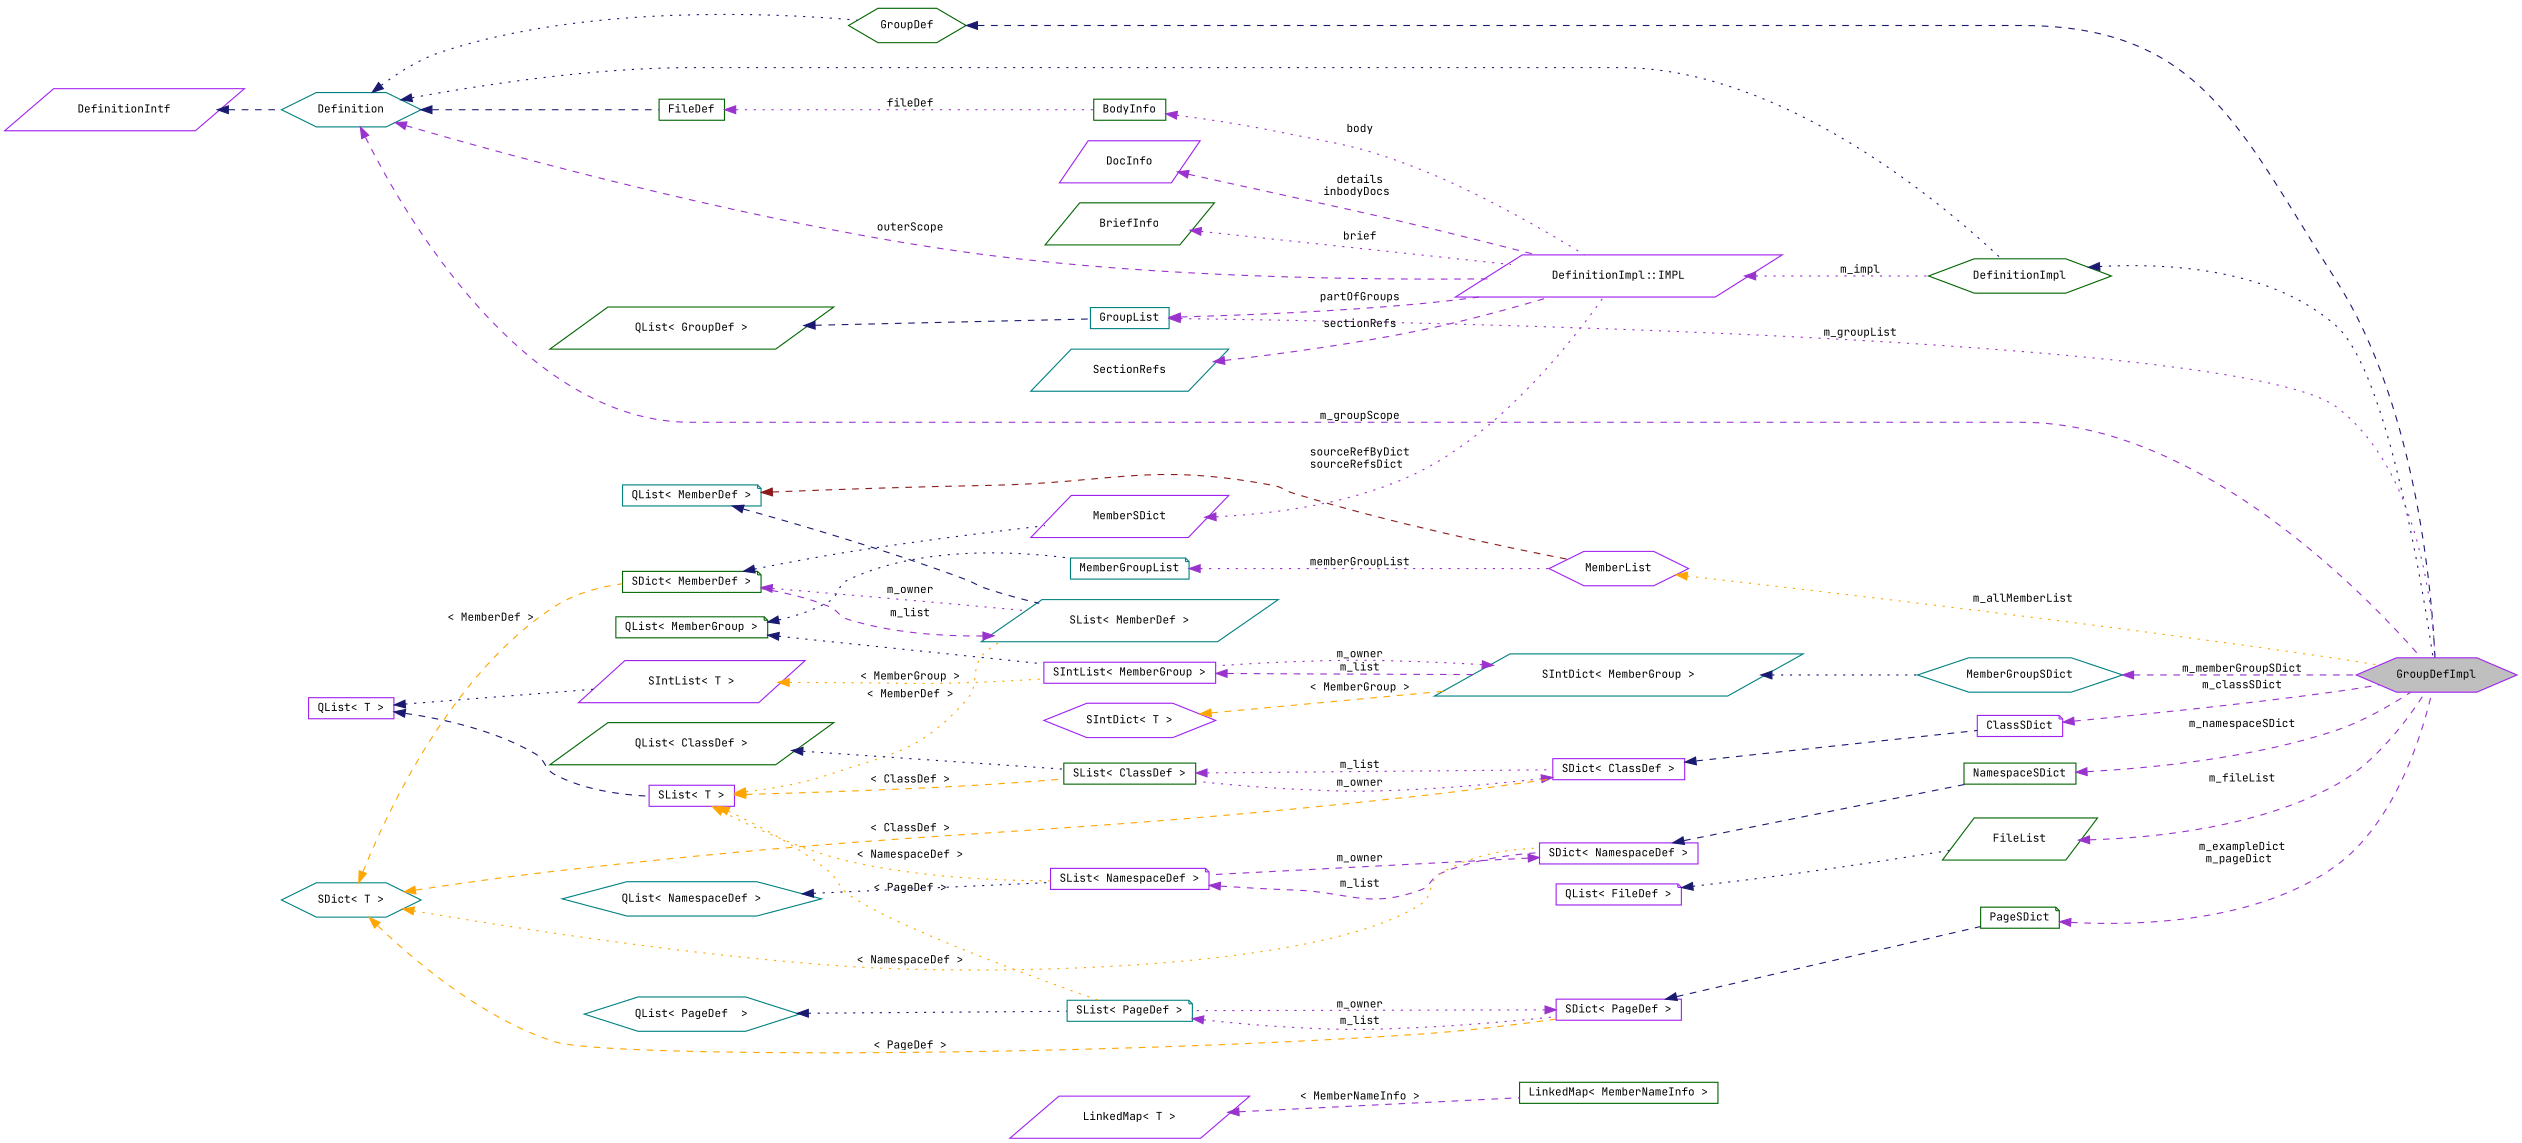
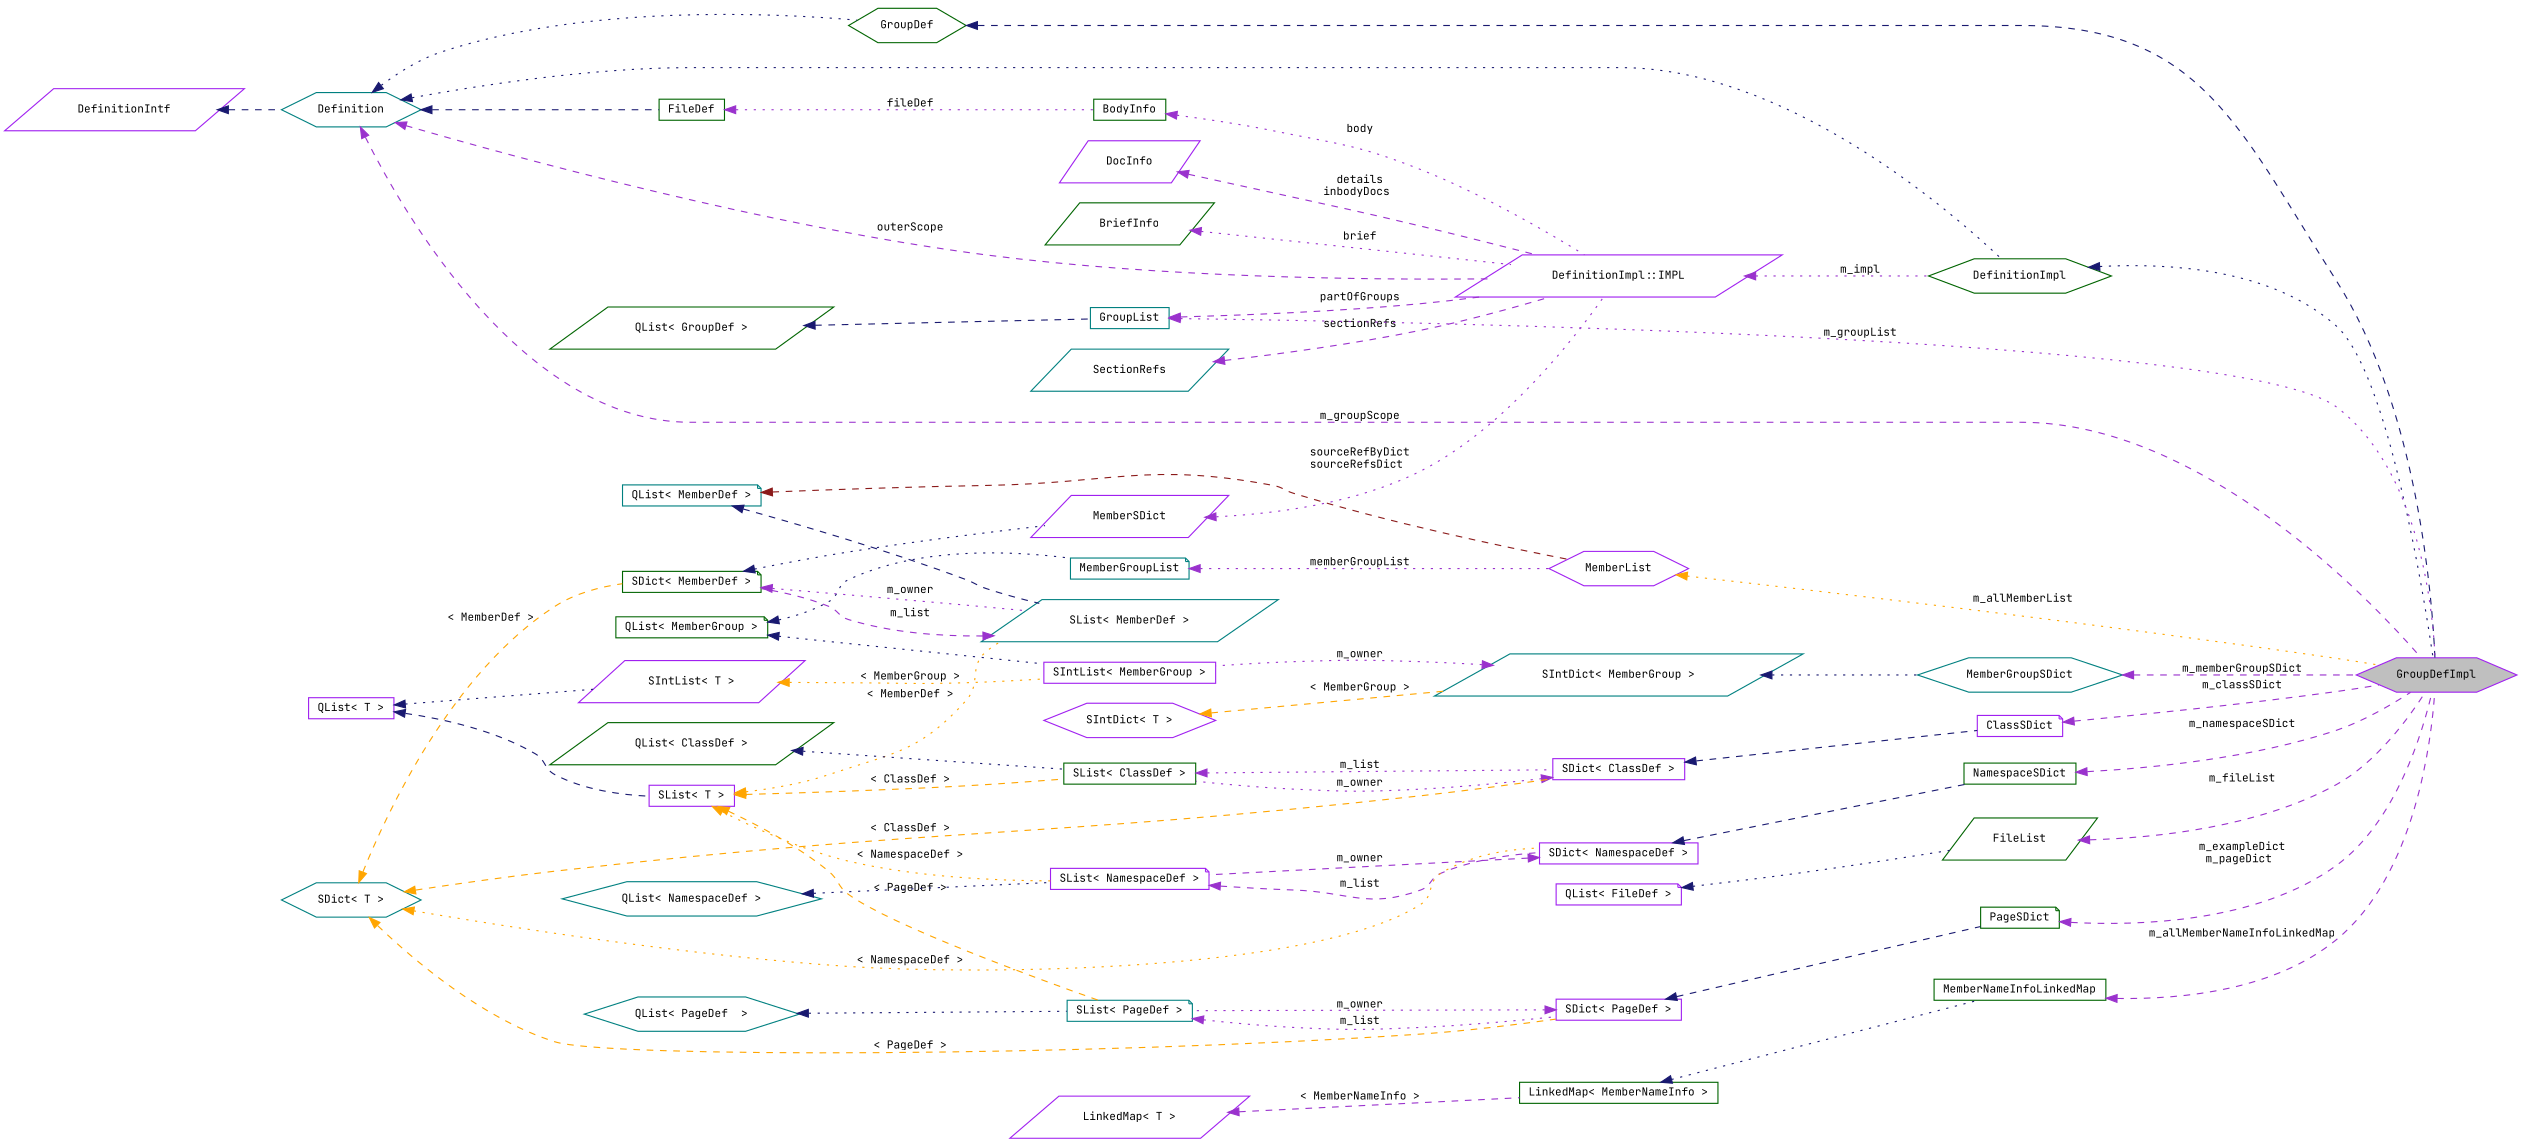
edge "SIntDict< MemberGroup >" -> "SIntList< MemberGroup >": removed, label "m_list"
edge "SList< PageDef >" -> "SList< T >": style dotted -> dashed
node "MemberNameInfoLinkedMap": added
